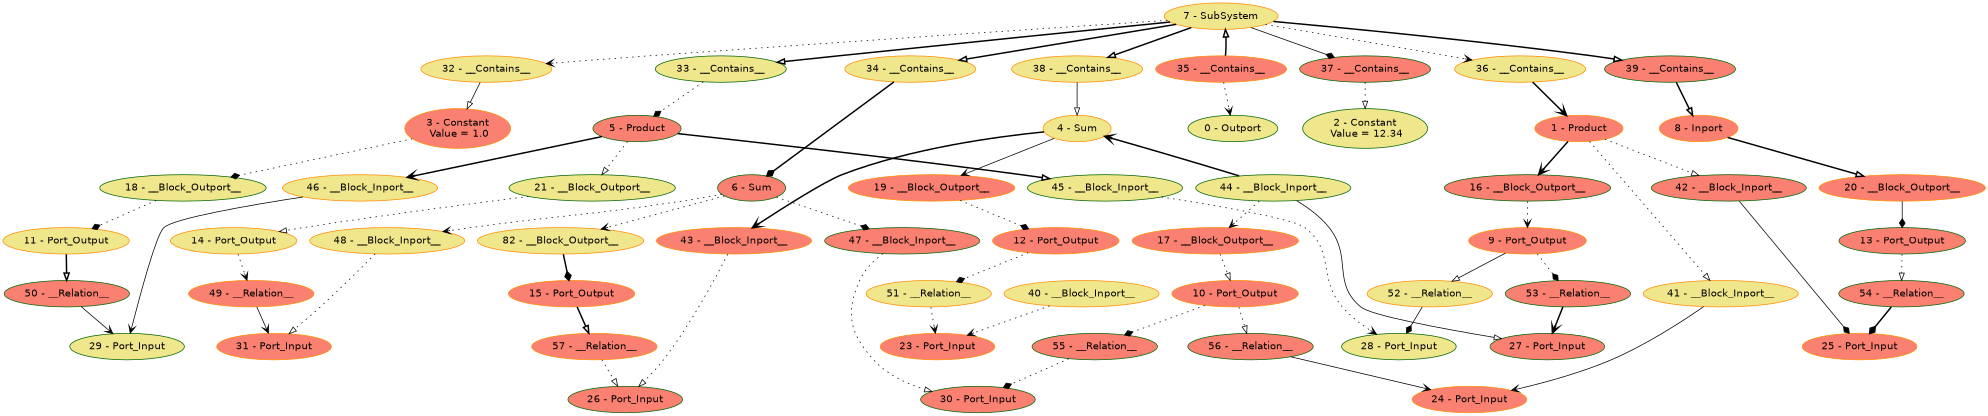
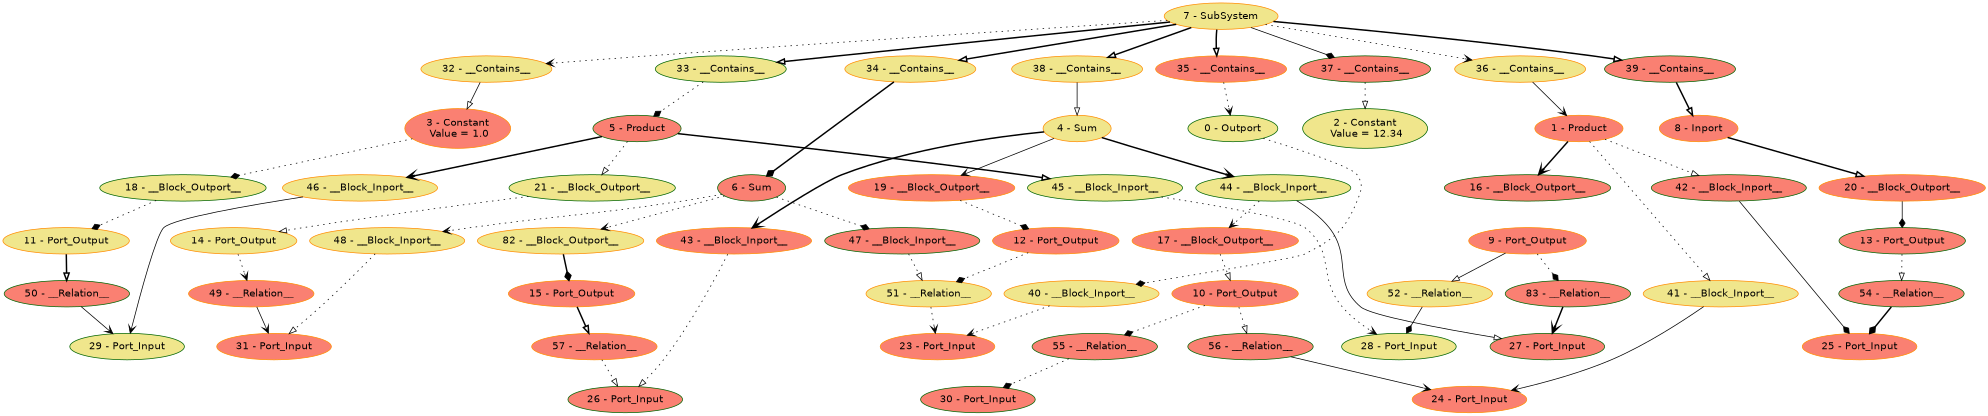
edge "35 - __Contains__" -> "7 - SubSystem": reversed
edge "36 - __Contains__" -> "1 - Product": style bold -> solid
edge "44 - __Block_Inport__" -> "4 - Sum": reversed
edge "16 - __Block_Outport__" -> "9 - Port_Output": removed
edge "0 - Outport" -> "40 - __Block_Inport__": added
node "53 - __Relation__": label "53 - __Relation__" -> "83 - __Relation__"
edge "47 - __Block_Inport__" -> "30 - Port_Input": now "47 - __Block_Inport__" -> "51 - __Relation__"
